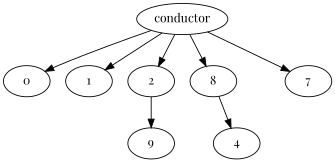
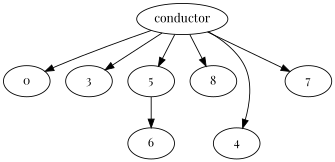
node "1": label "1" -> "3"
node "2": label "2" -> "5"
edge "8" -> "4": now "conductor" -> "4"
node "9": label "9" -> "6"
